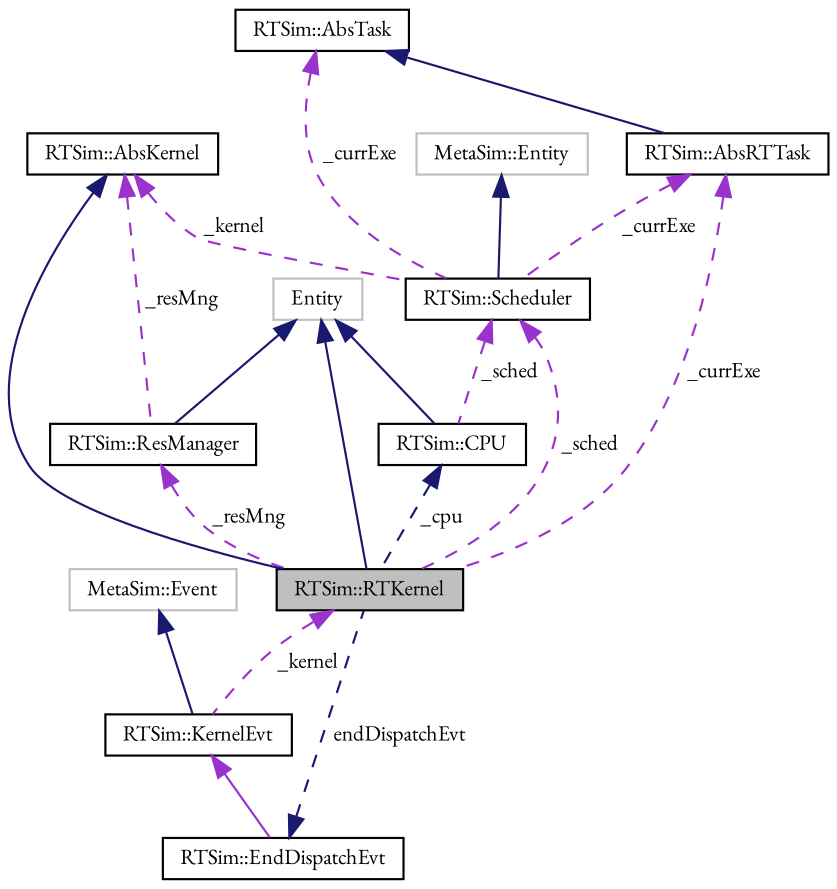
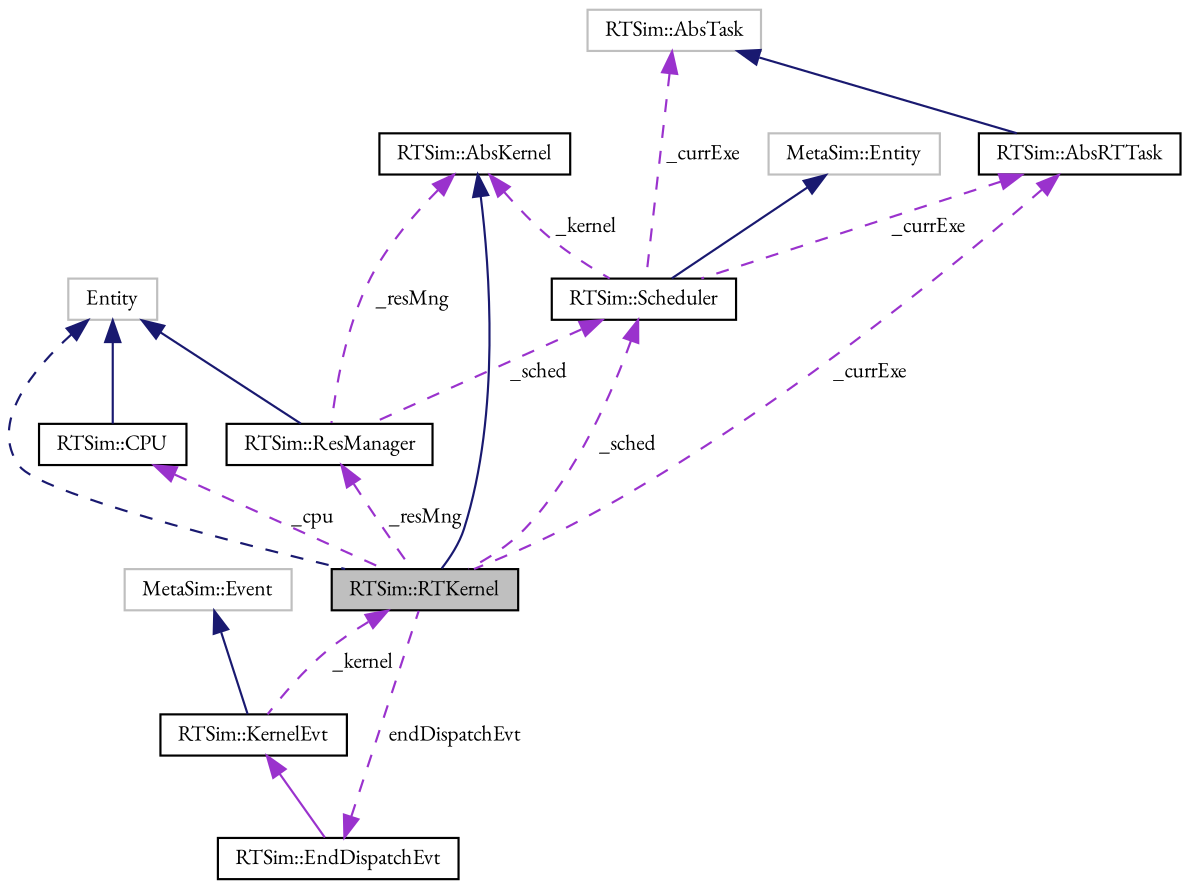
node "RTSim::AbsTask": color black -> grey75
edge "RTSim::CPU" -> "RTSim::Scheduler": now "RTSim::ResManager" -> "RTSim::Scheduler"
edge "RTSim::RTKernel" -> "Entity": style solid -> dashed
edge "RTSim::RTKernel" -> "RTSim::CPU": color midnightblue -> darkorchid3
edge "RTSim::RTKernel" -> "RTSim::EndDispatchEvt": color midnightblue -> darkorchid3
